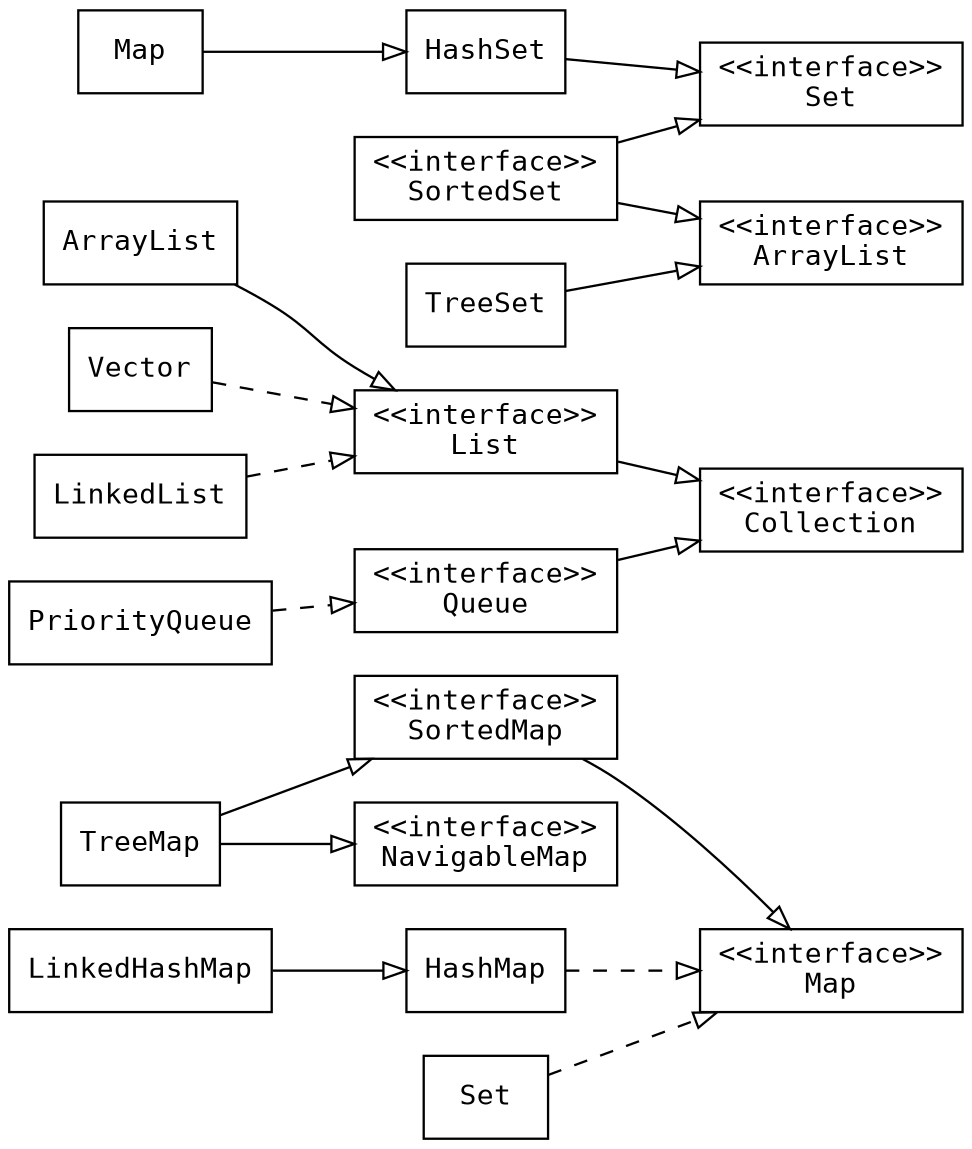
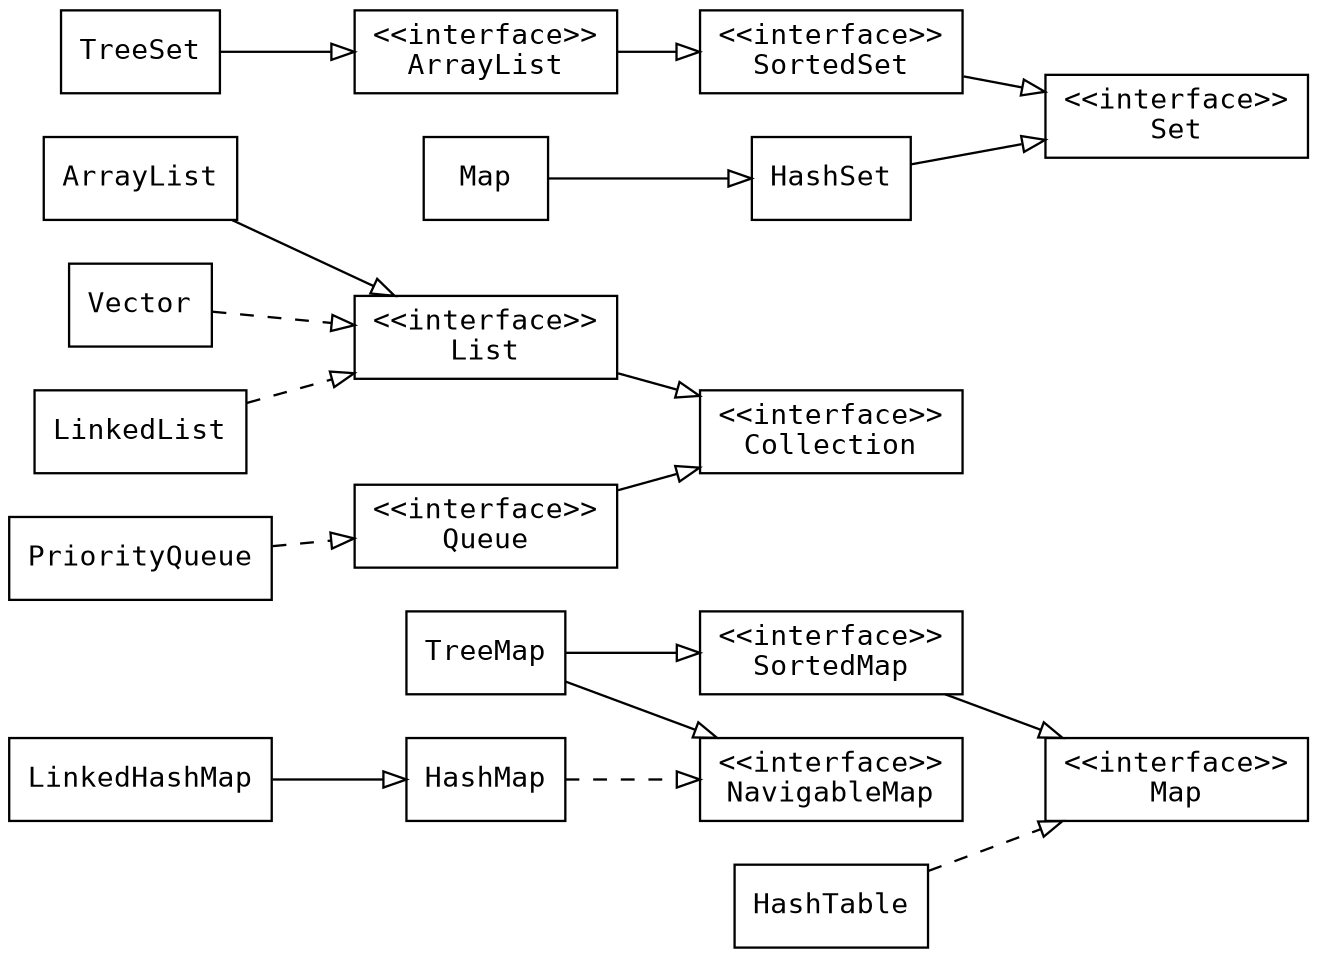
edge "<<interface>> SortedSet" -> "<<interface>> ArrayList": reversed
edge "HashMap" -> "<<interface>> Map": now "HashMap" -> "<<interface>> NavigableMap"
node "Set": label "Set" -> "HashTable"
